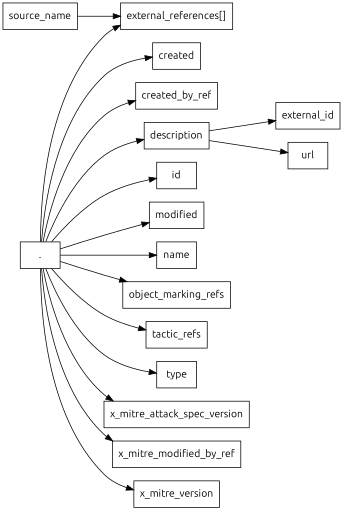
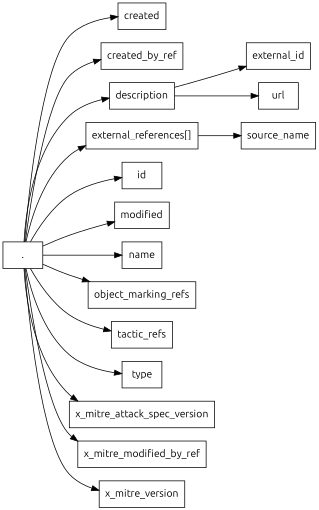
edge "source_name" -> "external_references[]": reversed
